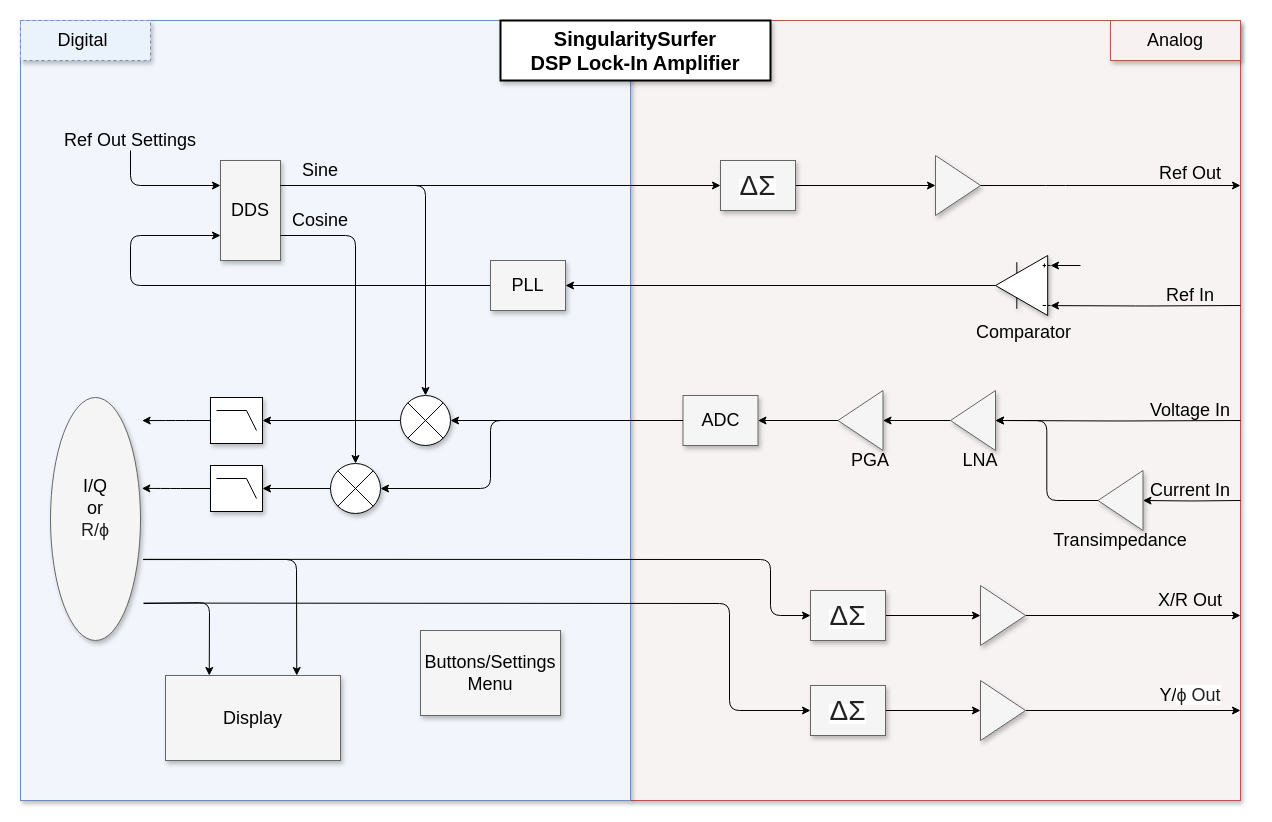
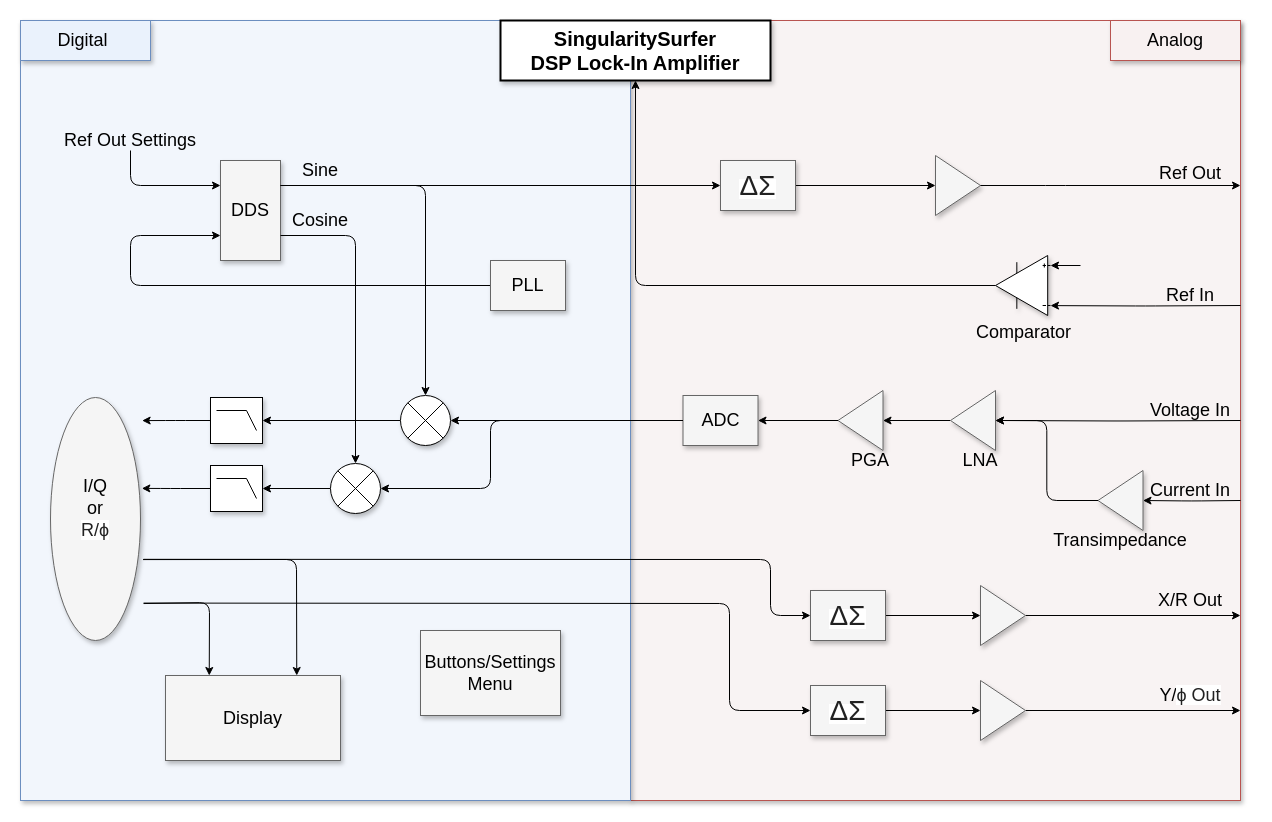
node "Digital": style dashed -> solid
edge "Comparator" -> "PLL": now "Comparator" -> "SingularitySurfer DSP Lock-In Amplifier"
